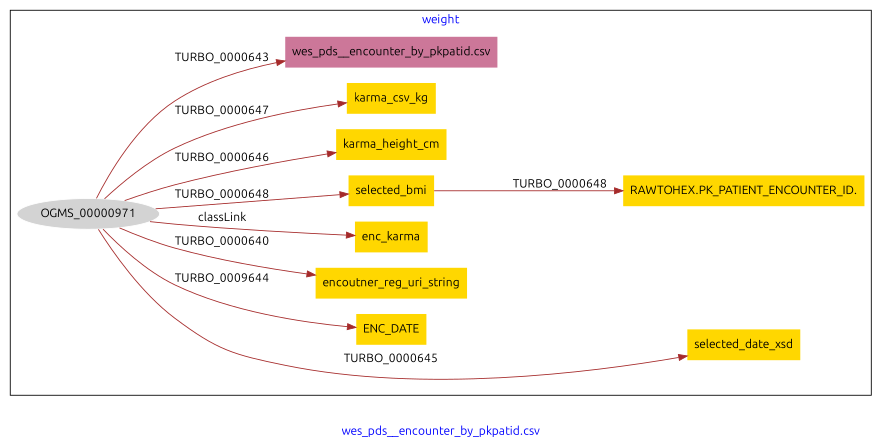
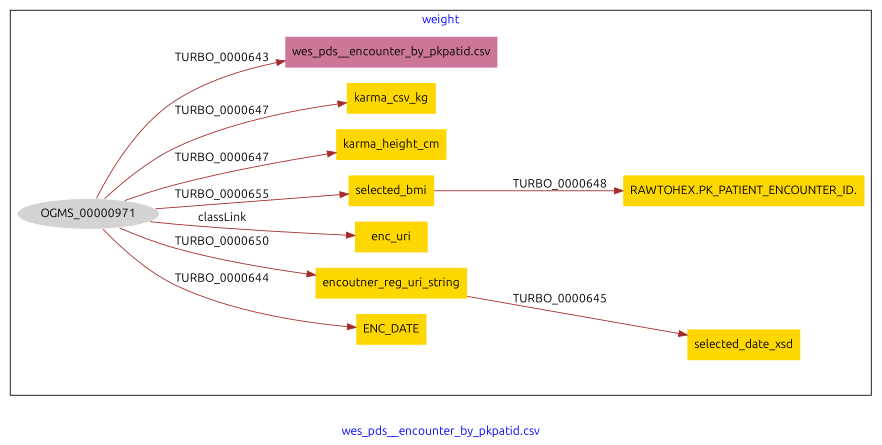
edge "OGMS_00000971" -> "karma_height_cm": label "TURBO_0000646" -> "TURBO_0000647"
edge "OGMS_00000971" -> "selected_bmi": label "TURBO_0000648" -> "TURBO_0000655"
node "enc_karma": label "enc_karma" -> "enc_uri"
edge "OGMS_00000971" -> "encoutner_reg_uri_string": label "TURBO_0000640" -> "TURBO_0000650"
edge "OGMS_00000971" -> "ENC_DATE": label "TURBO_0009644" -> "TURBO_0000644"
edge "OGMS_00000971" -> "selected_date_xsd": now "encoutner_reg_uri_string" -> "selected_date_xsd"
